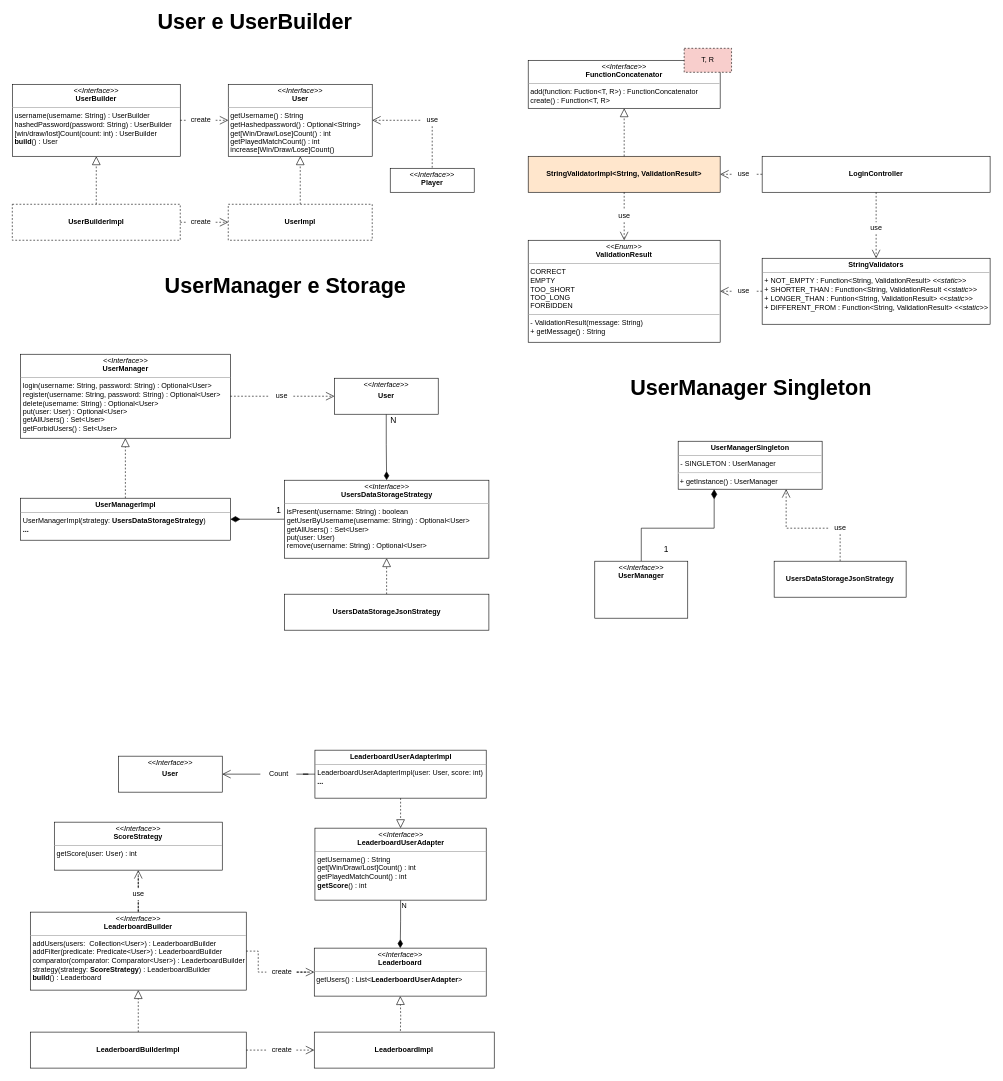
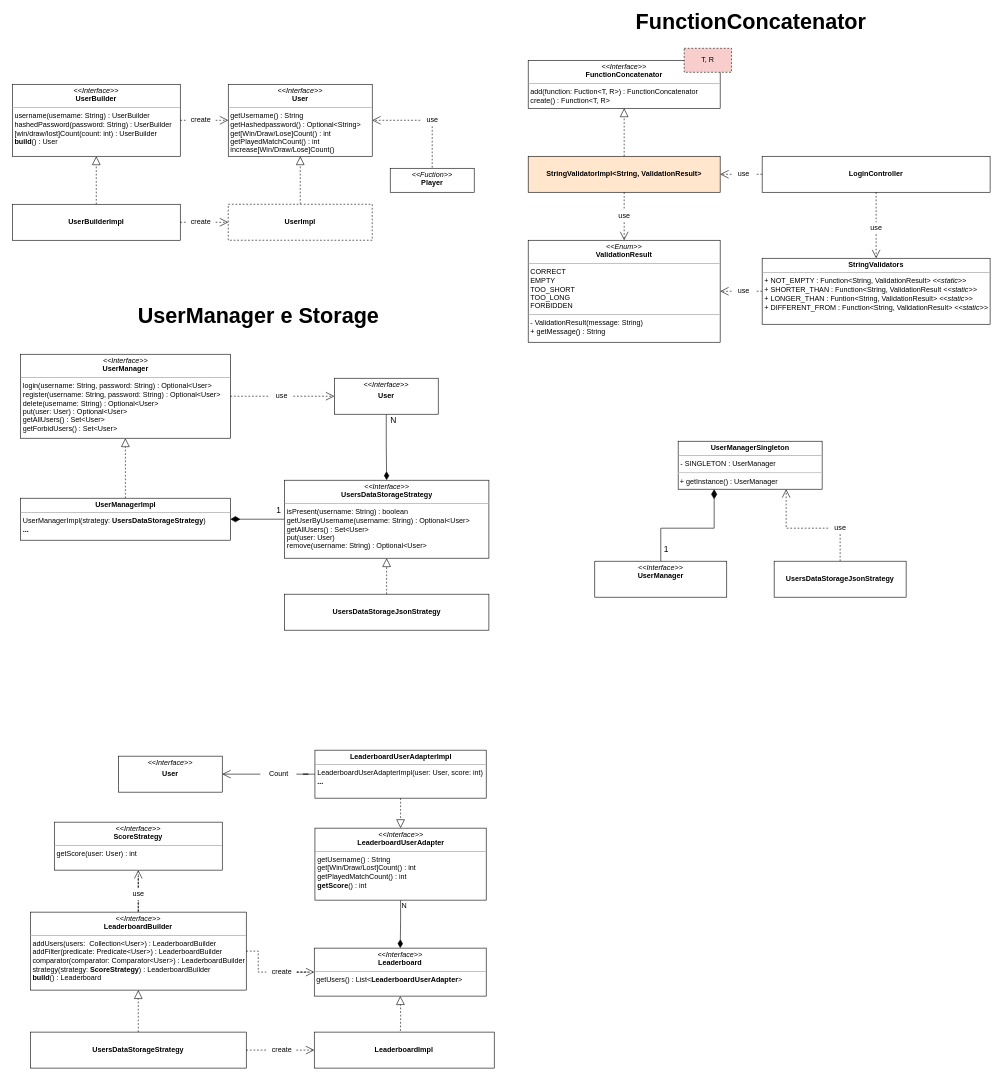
node "User e UserBuilder": removed
node "FunctionConcatenator": added
node "<<Interface>> Player": label "<<Interface>> Player" -> "<<Fuction>> Player"
node "UserBuilderImpl": style dashed -> solid
node "UserManager e Storage": moved (285, 285) -> (258, 315)
node "UserManager Singleton": removed
node "<<Interface>> UserManager": size 93x57 -> 132x36
node "LeaderboardBuilderImpl": label "LeaderboardBuilderImpl" -> "UsersDataStorageStrategy"
